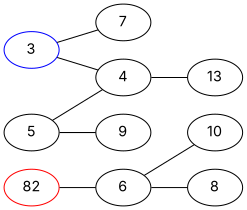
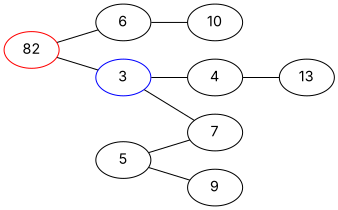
edge "82" -- "3": added
edge "4" -- "5": now "7" -- "5"
node "8": removed
